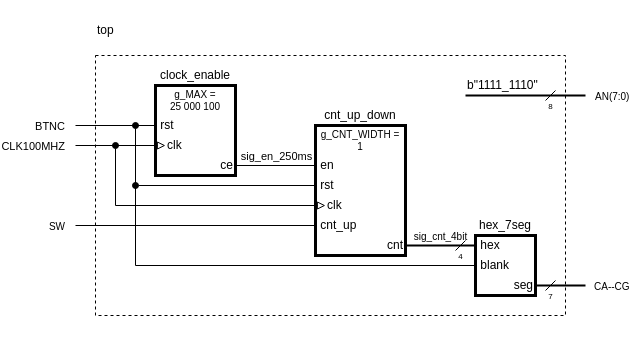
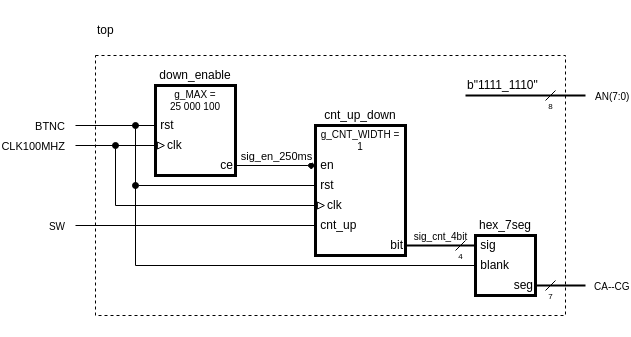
node "clock_enable": label "clock_enable" -> "down_enable"
edge "ce" -- "en": arrowhead none -> diamond
node "cnt": label "cnt" -> "bit"
node "hex": label "hex" -> "sig"
